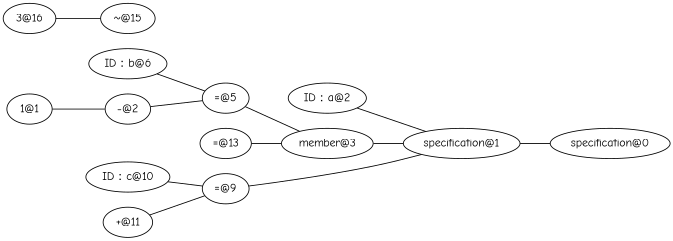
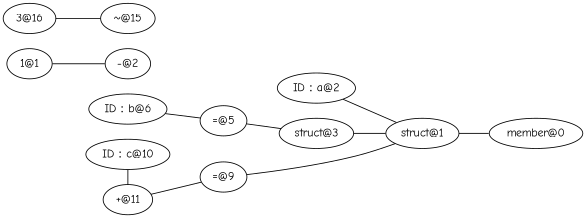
edge "=@5" -- "-@2": removed
node "=@13": removed
node "member@3": label "member@3" -> "struct@3"
node "specification@1": label "specification@1" -> "struct@1"
node "specification@0": label "specification@0" -> "member@0"
edge "ID：c@10" -- "=@9": now "ID：c@10" -- "+@11"
